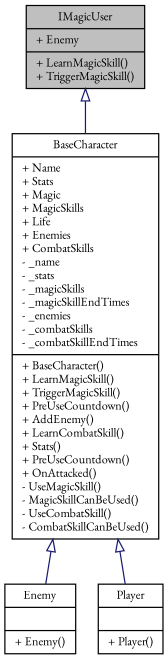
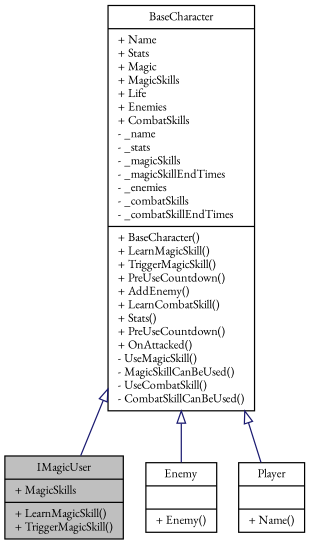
node "IMagicUser": text "+ Enemy" -> "+ MagicSkills"
edge "BaseCharacter" -> "IMagicUser": reversed
node "Player": text "+ Player()" -> "+ Name()"
